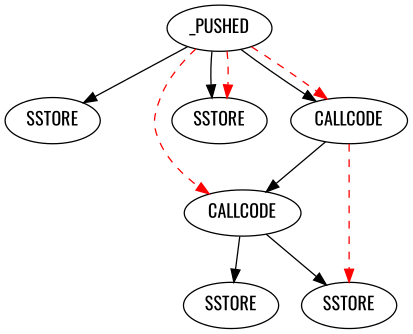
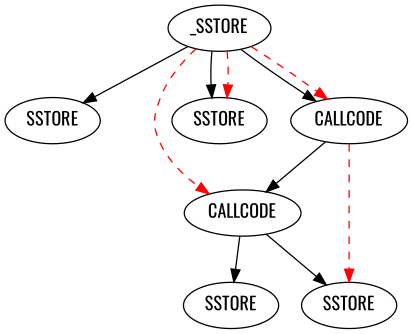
node "_PUSHED": label "_PUSHED" -> "_SSTORE"
